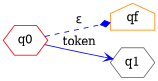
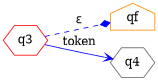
node "q0": label "q0" -> "q3"
node "q1": label "q1" -> "q4"
